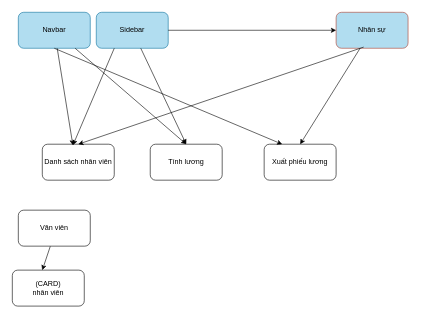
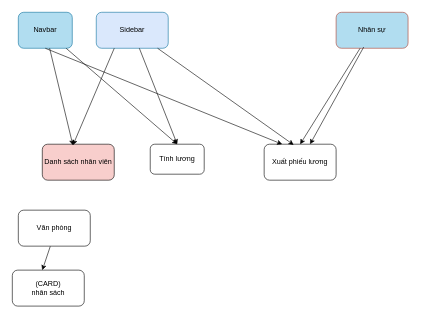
node "Navbar": size 72x36 -> 54x36
node "Sidebar": fillcolor #b1ddf0 -> #dae8fc
edge "Sidebar" -> "Nhân sự": now "Sidebar" -> "Xuất phiếu lương"
edge "Nhân sự" -> "Danh sách nhân viên": now "Nhân sự" -> "Xuất phiếu lương"
node "Danh sách nhân viên": fillcolor #ffffff -> #f8cecc
node "Tính lương": size 72x36 -> 54x30
node "Văn viên": label "Văn viên" -> "Văn phòng"
node "(CARD) nhân viên": label "(CARD) nhân viên" -> "(CARD) nhân sách"
